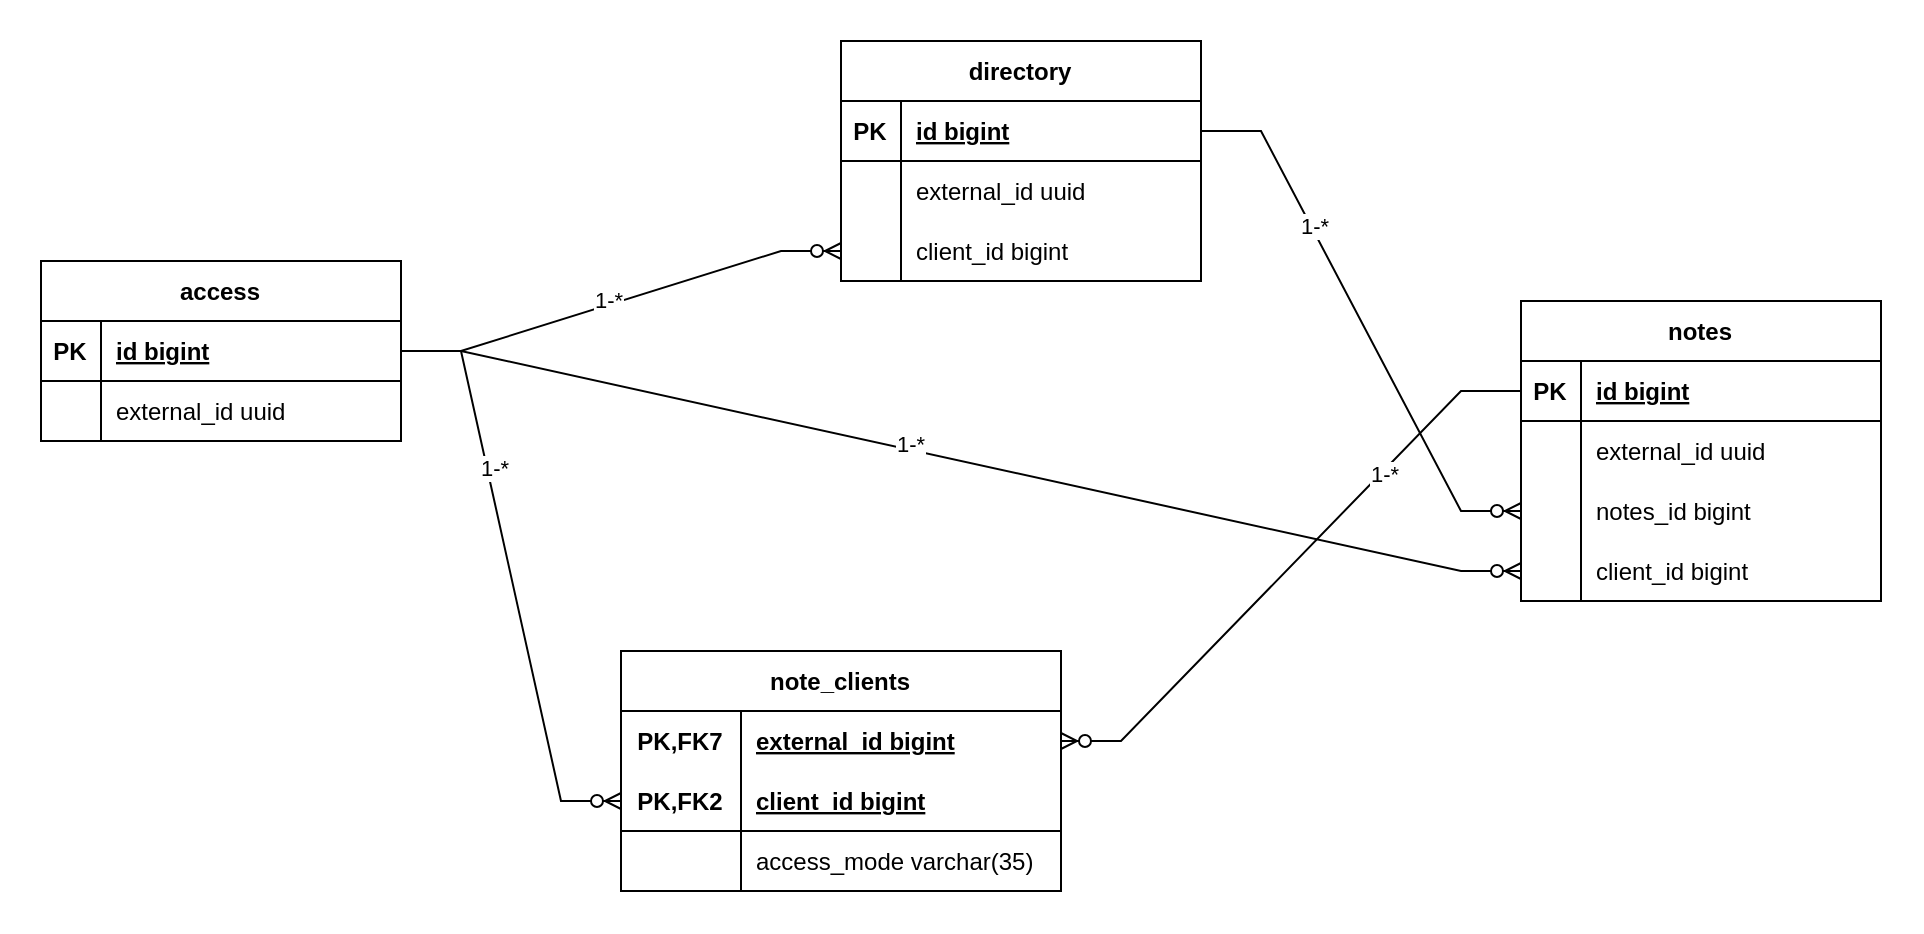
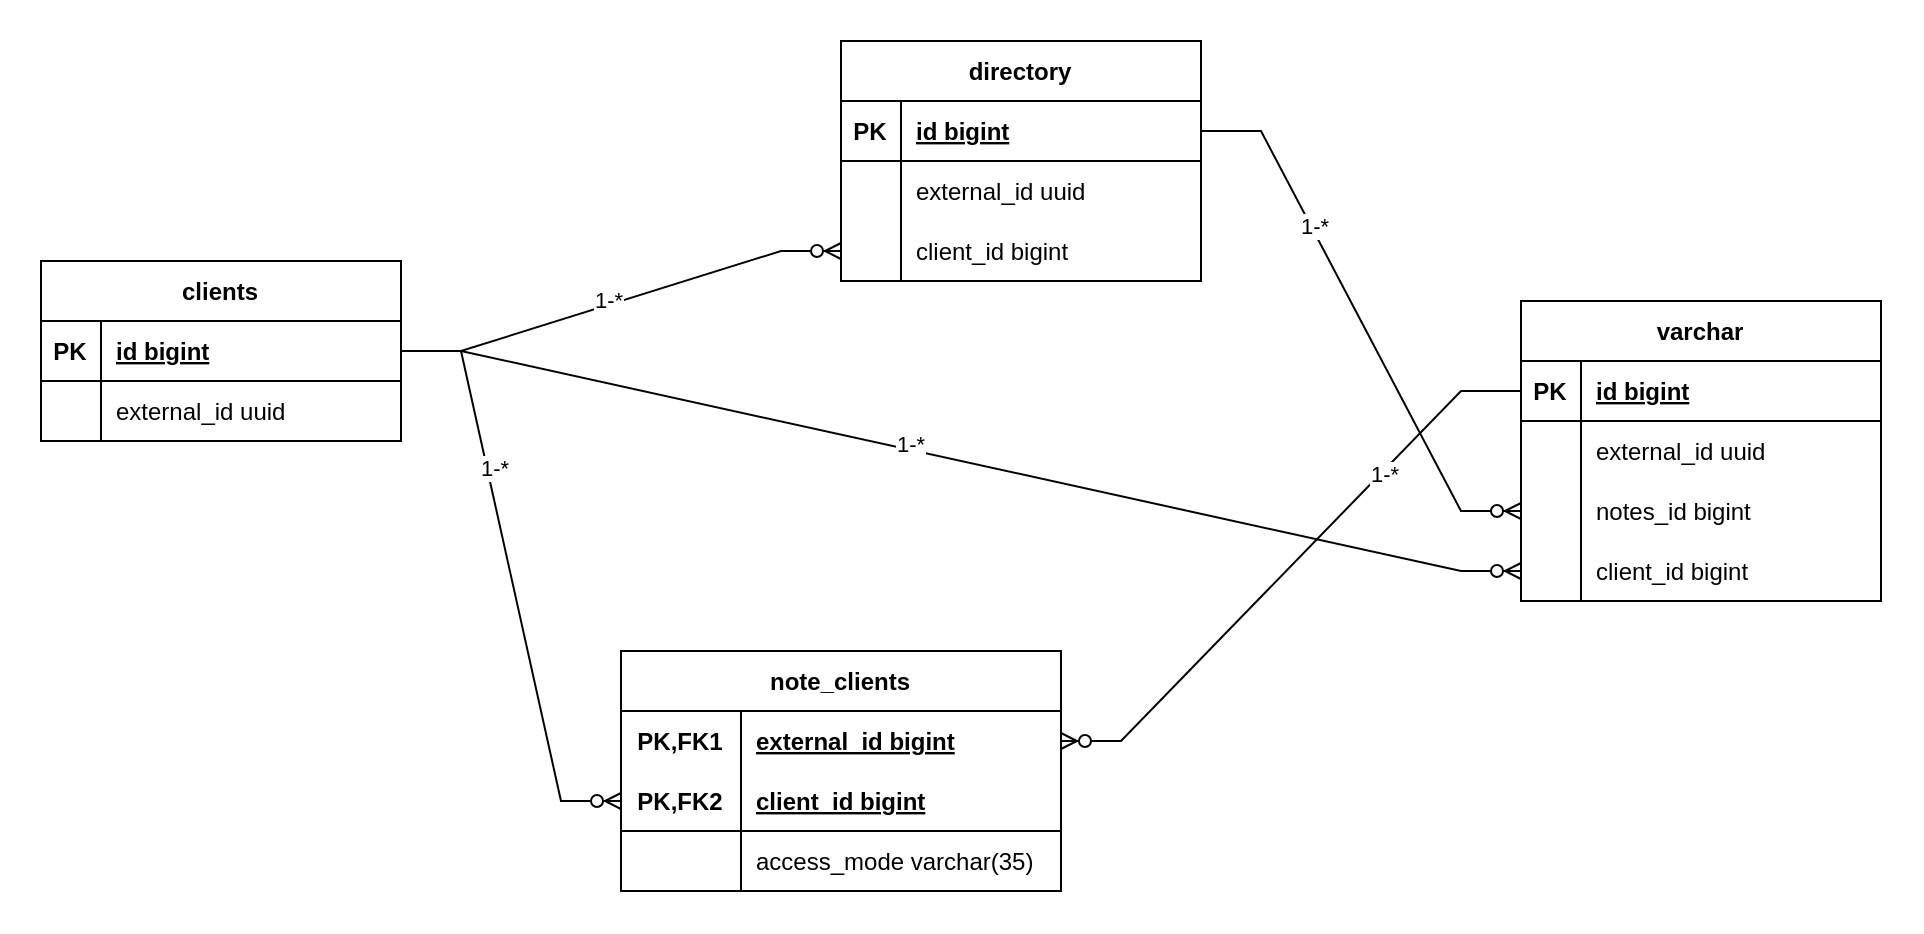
node "access": label "access" -> "clients"
node "notes": label "notes" -> "varchar"
node "PK,FK7": label "PK,FK7" -> "PK,FK1"
